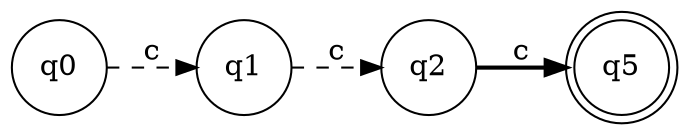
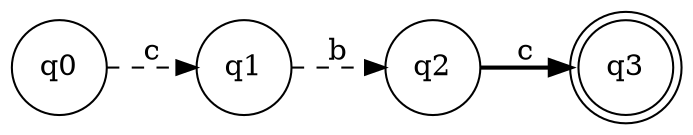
edge "q1" -> "q2": label "c" -> "b"
node "q5": label "q5" -> "q3"
